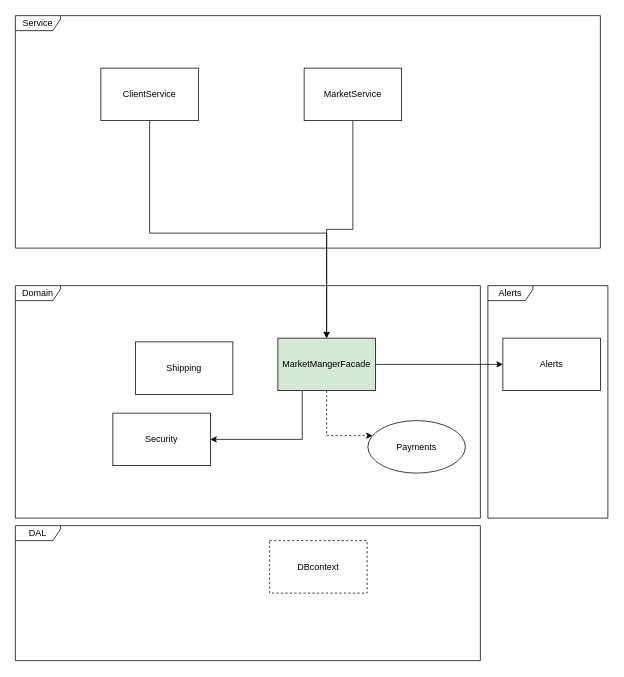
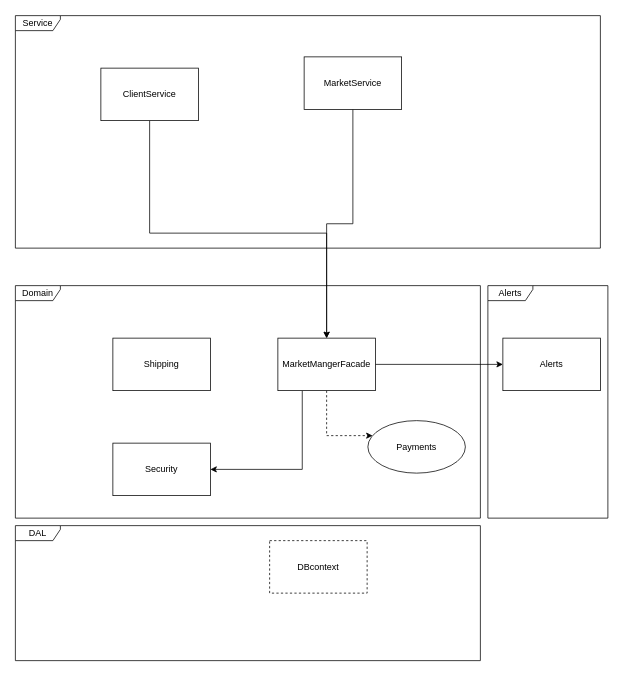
node "MarketService": moved (353, 94) -> (353, 83)
node "MarketMangerFacade": fillcolor #d5e8d4 -> #ffffff
node "Shipping": moved (184, 368) -> (162, 364)
node "Security": moved (162, 439) -> (162, 469)
